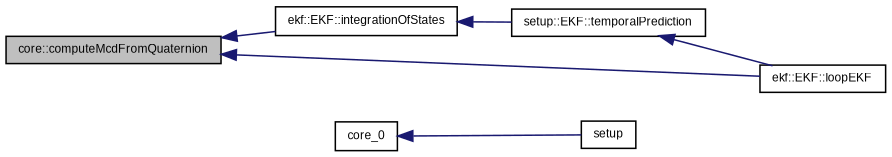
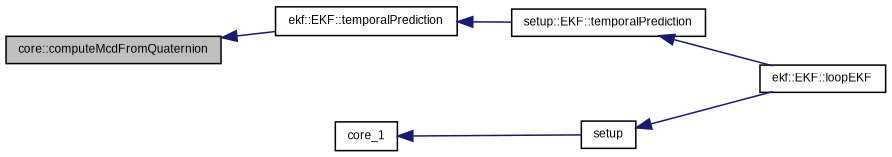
node "ekf::EKF::integrationOfStates": label "ekf::EKF::integrationOfStates" -> "ekf::EKF::temporalPrediction"
edge "ekf::EKF::loopEKF" -> "core::computeMcdFromQuaternion": now "ekf::EKF::loopEKF" -> "setup"
node "core_0": label "core_0" -> "core_1"
